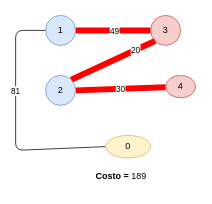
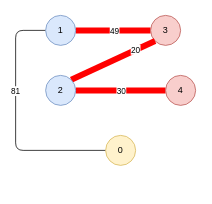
node "4": size 30x23 -> 30x30
node "0": size 45x23 -> 30x30
node "Costo = 189": removed
